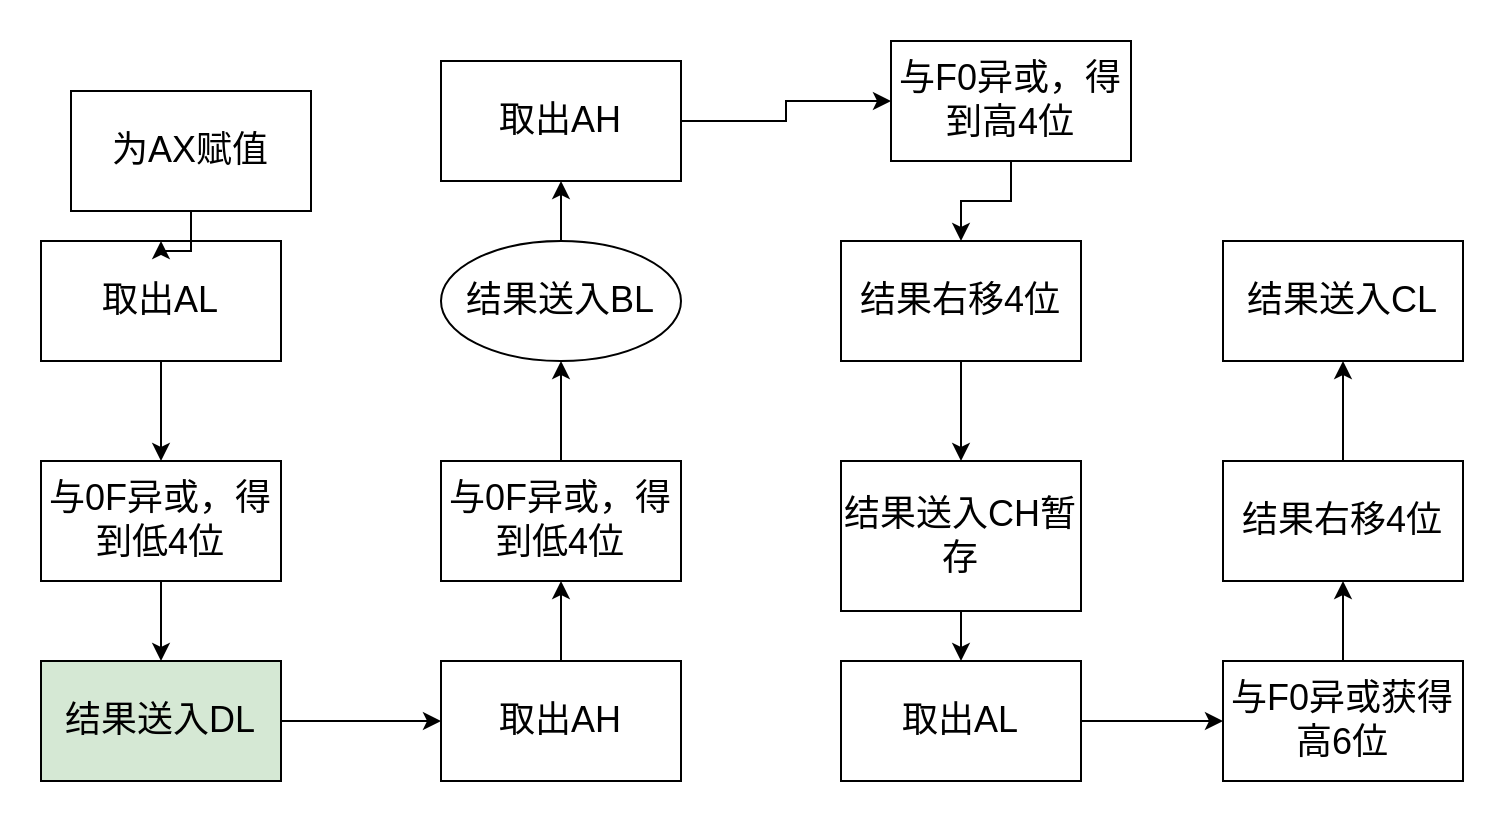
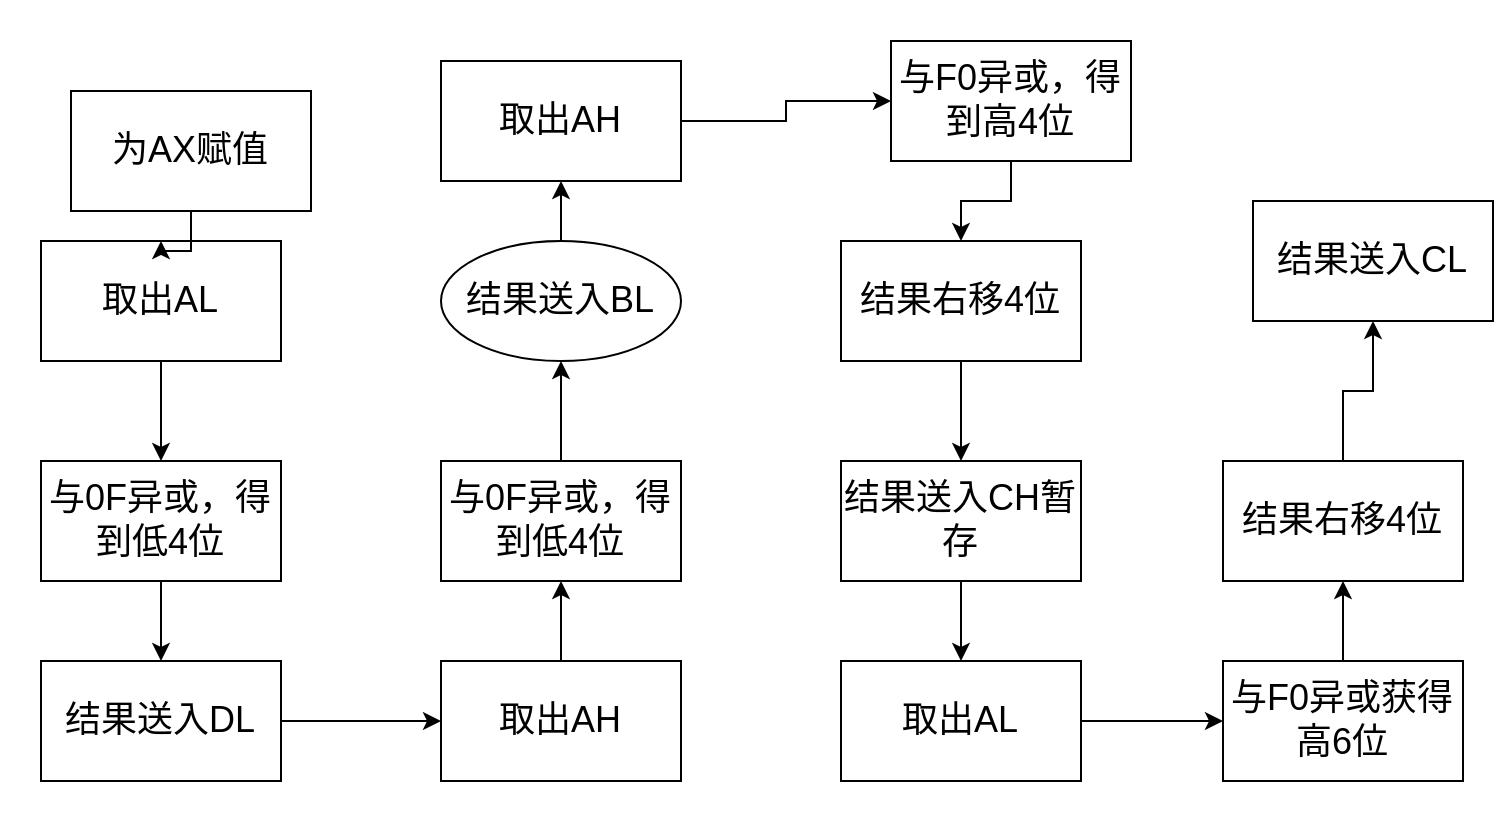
node "结果送入CL": moved (1343, 301) -> (1373, 261)
node "结果送入CH暂存": size 240x150 -> 240x120
node "结果送入DL": fillcolor #d5e8d4 -> #ffffff
